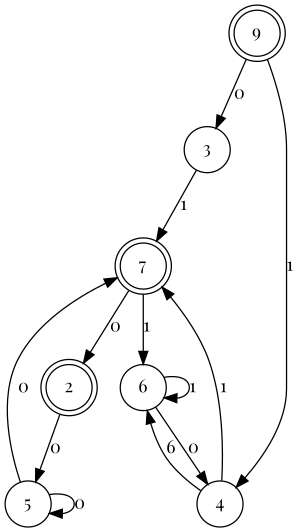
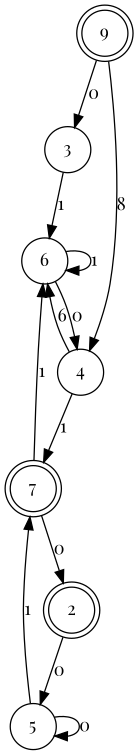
edge "3" -> "7": now "3" -> "6"
edge "9" -> "4": label "1" -> "8"
edge "5" -> "7": label "0" -> "1"
